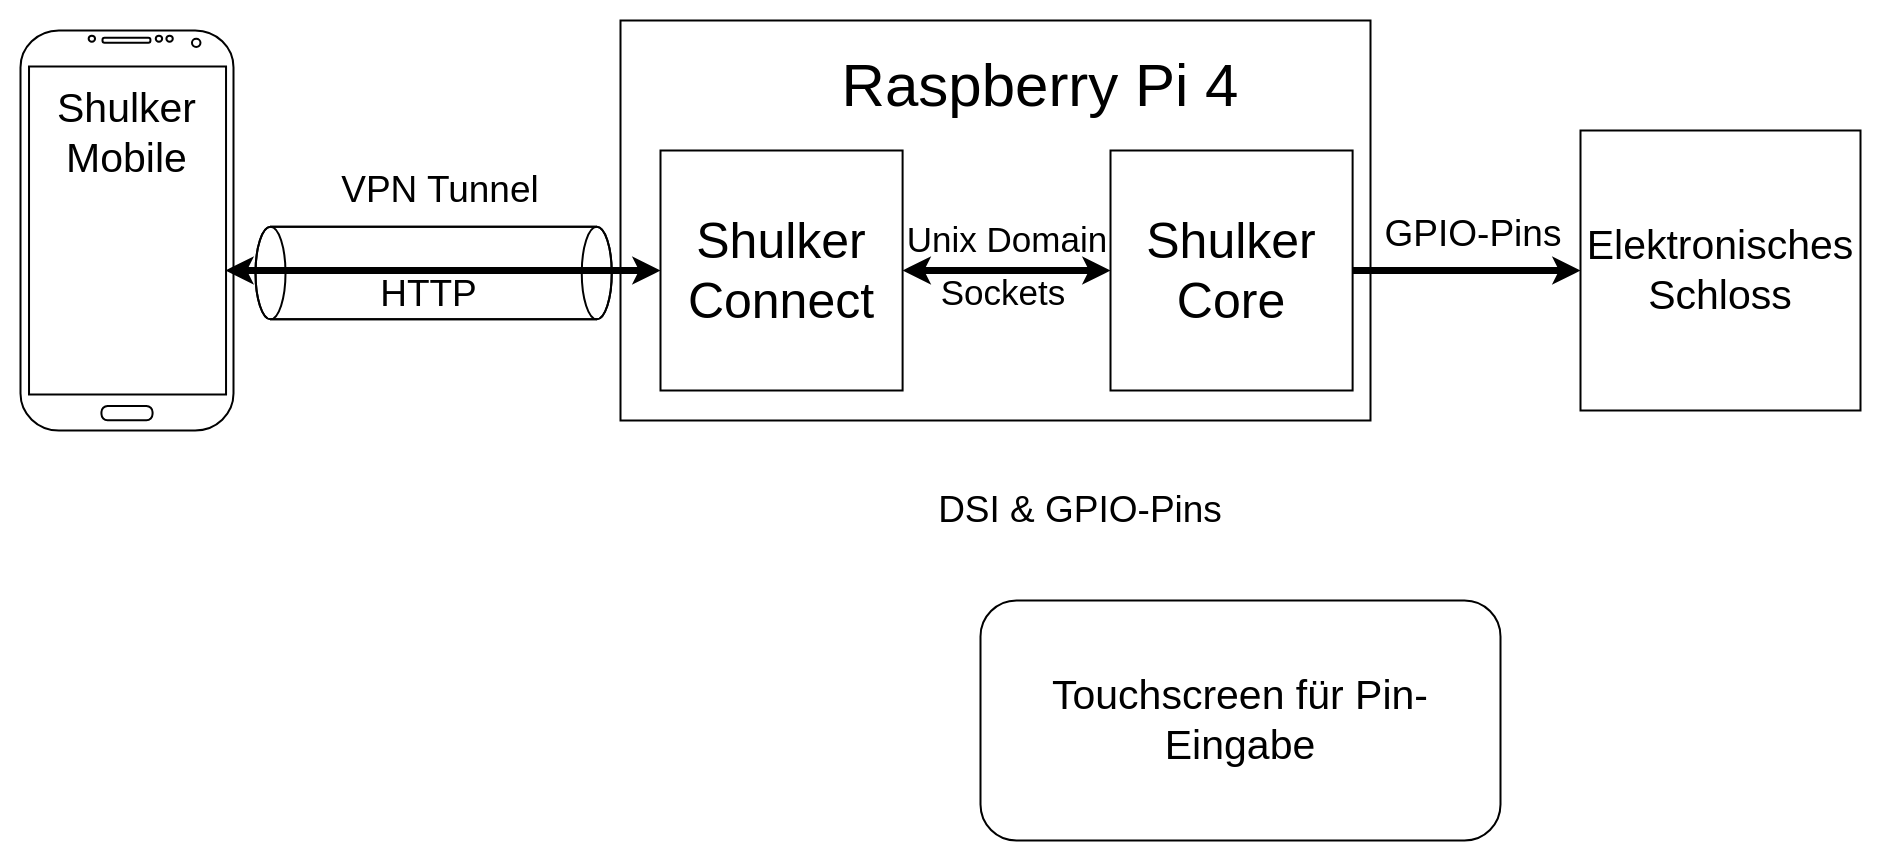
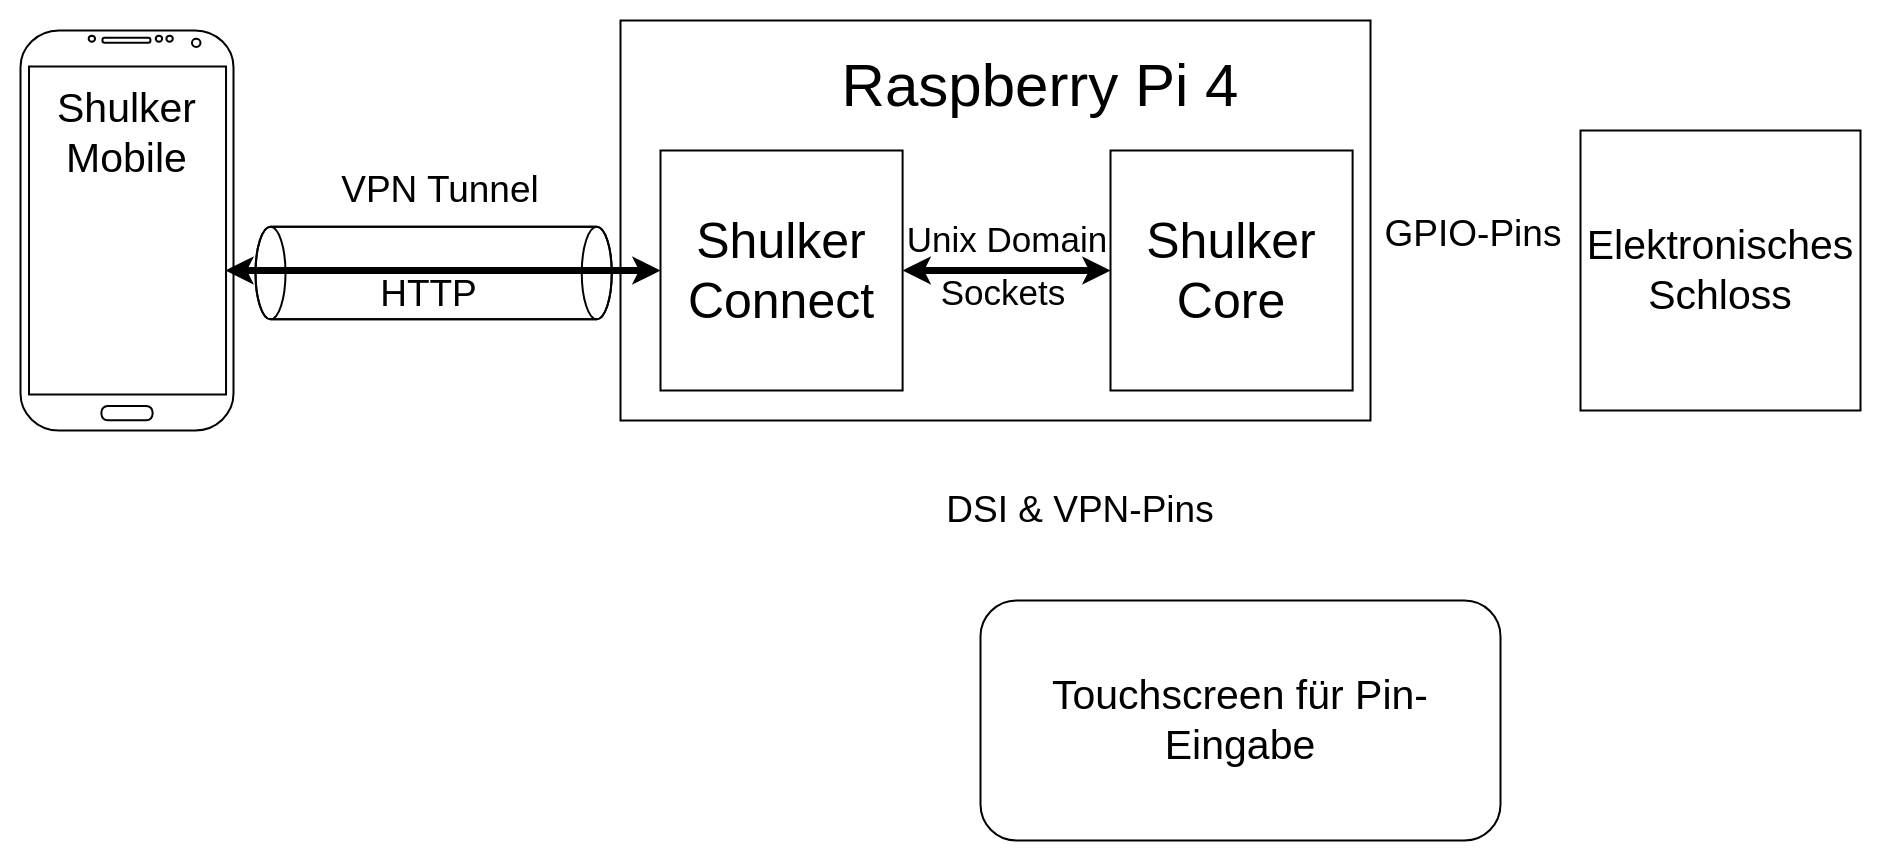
edge "Shulker Core" -> "Elektronisches Schloss": removed
node "DSI & GPIO-Pins": label "DSI & GPIO-Pins" -> "DSI & VPN-Pins"
